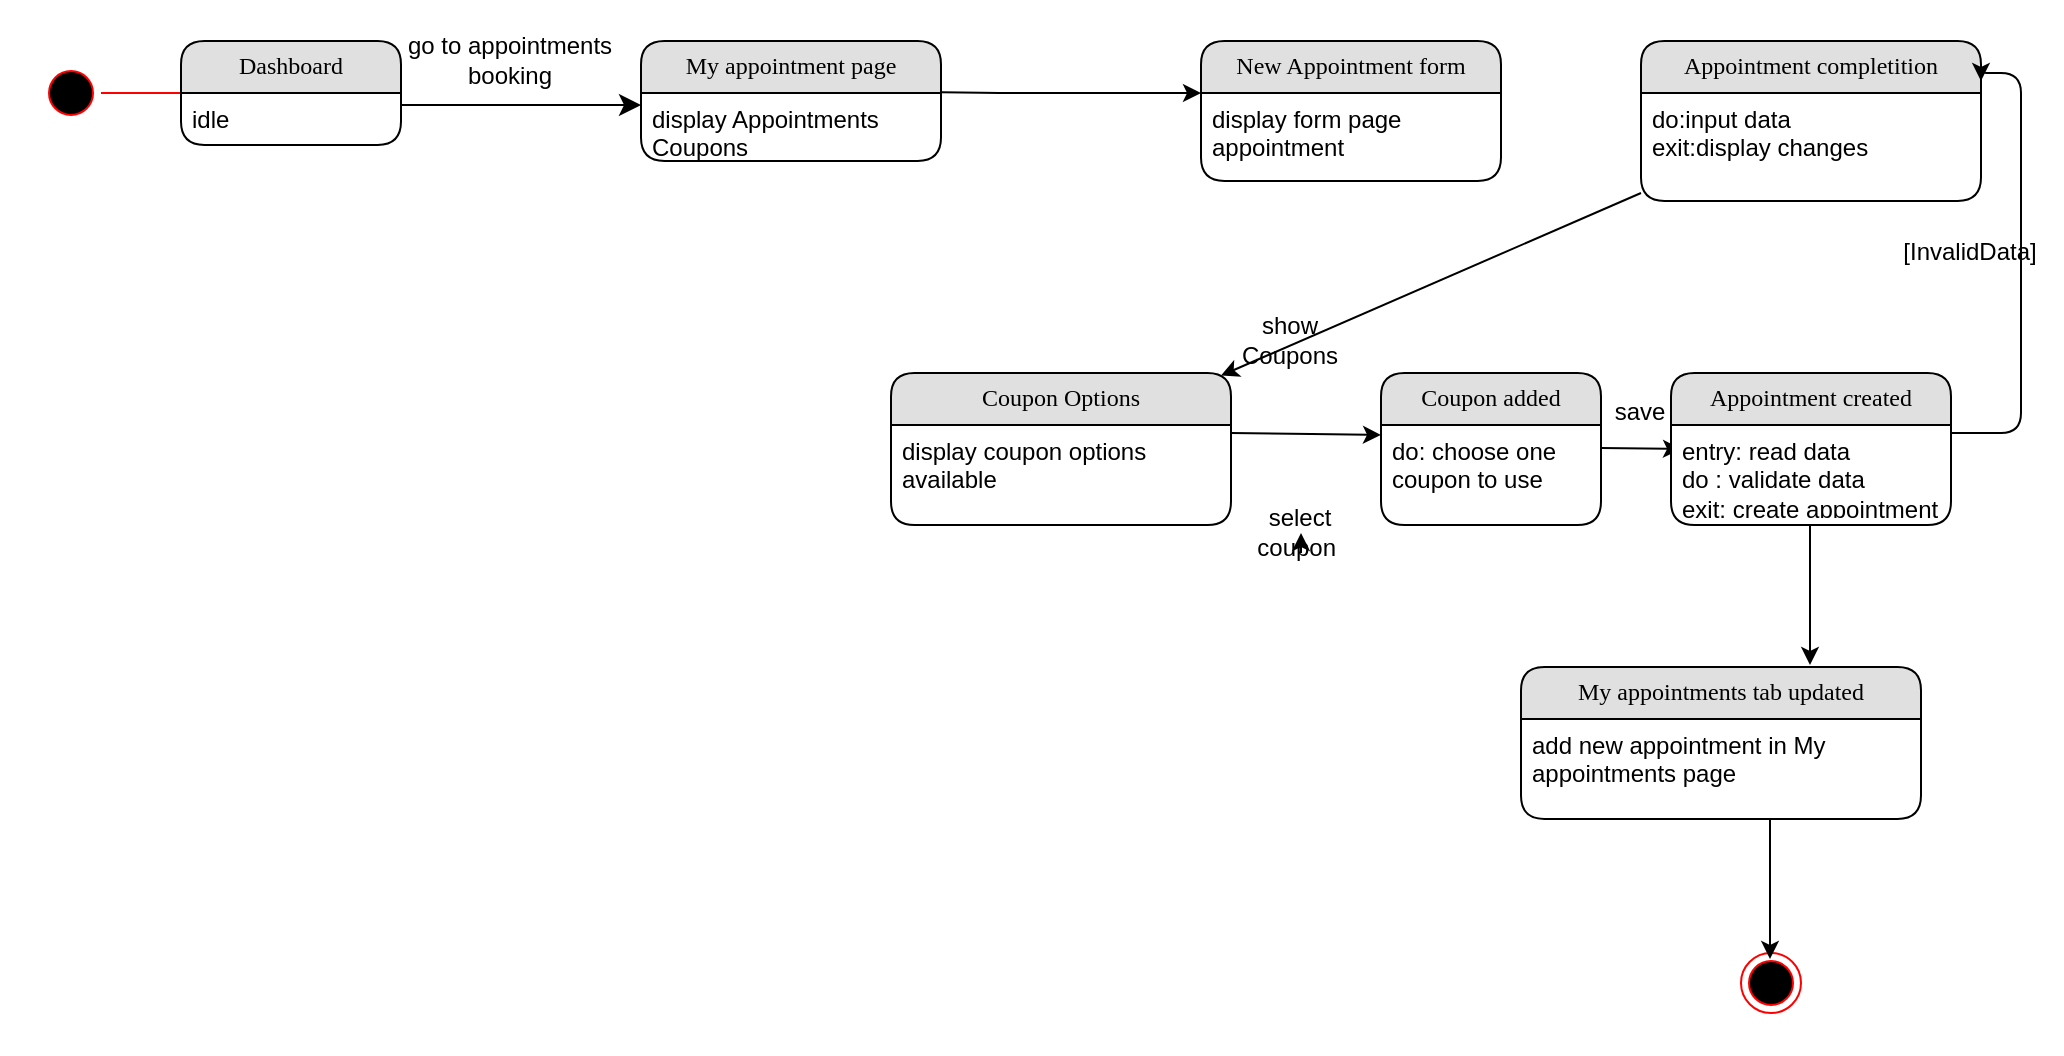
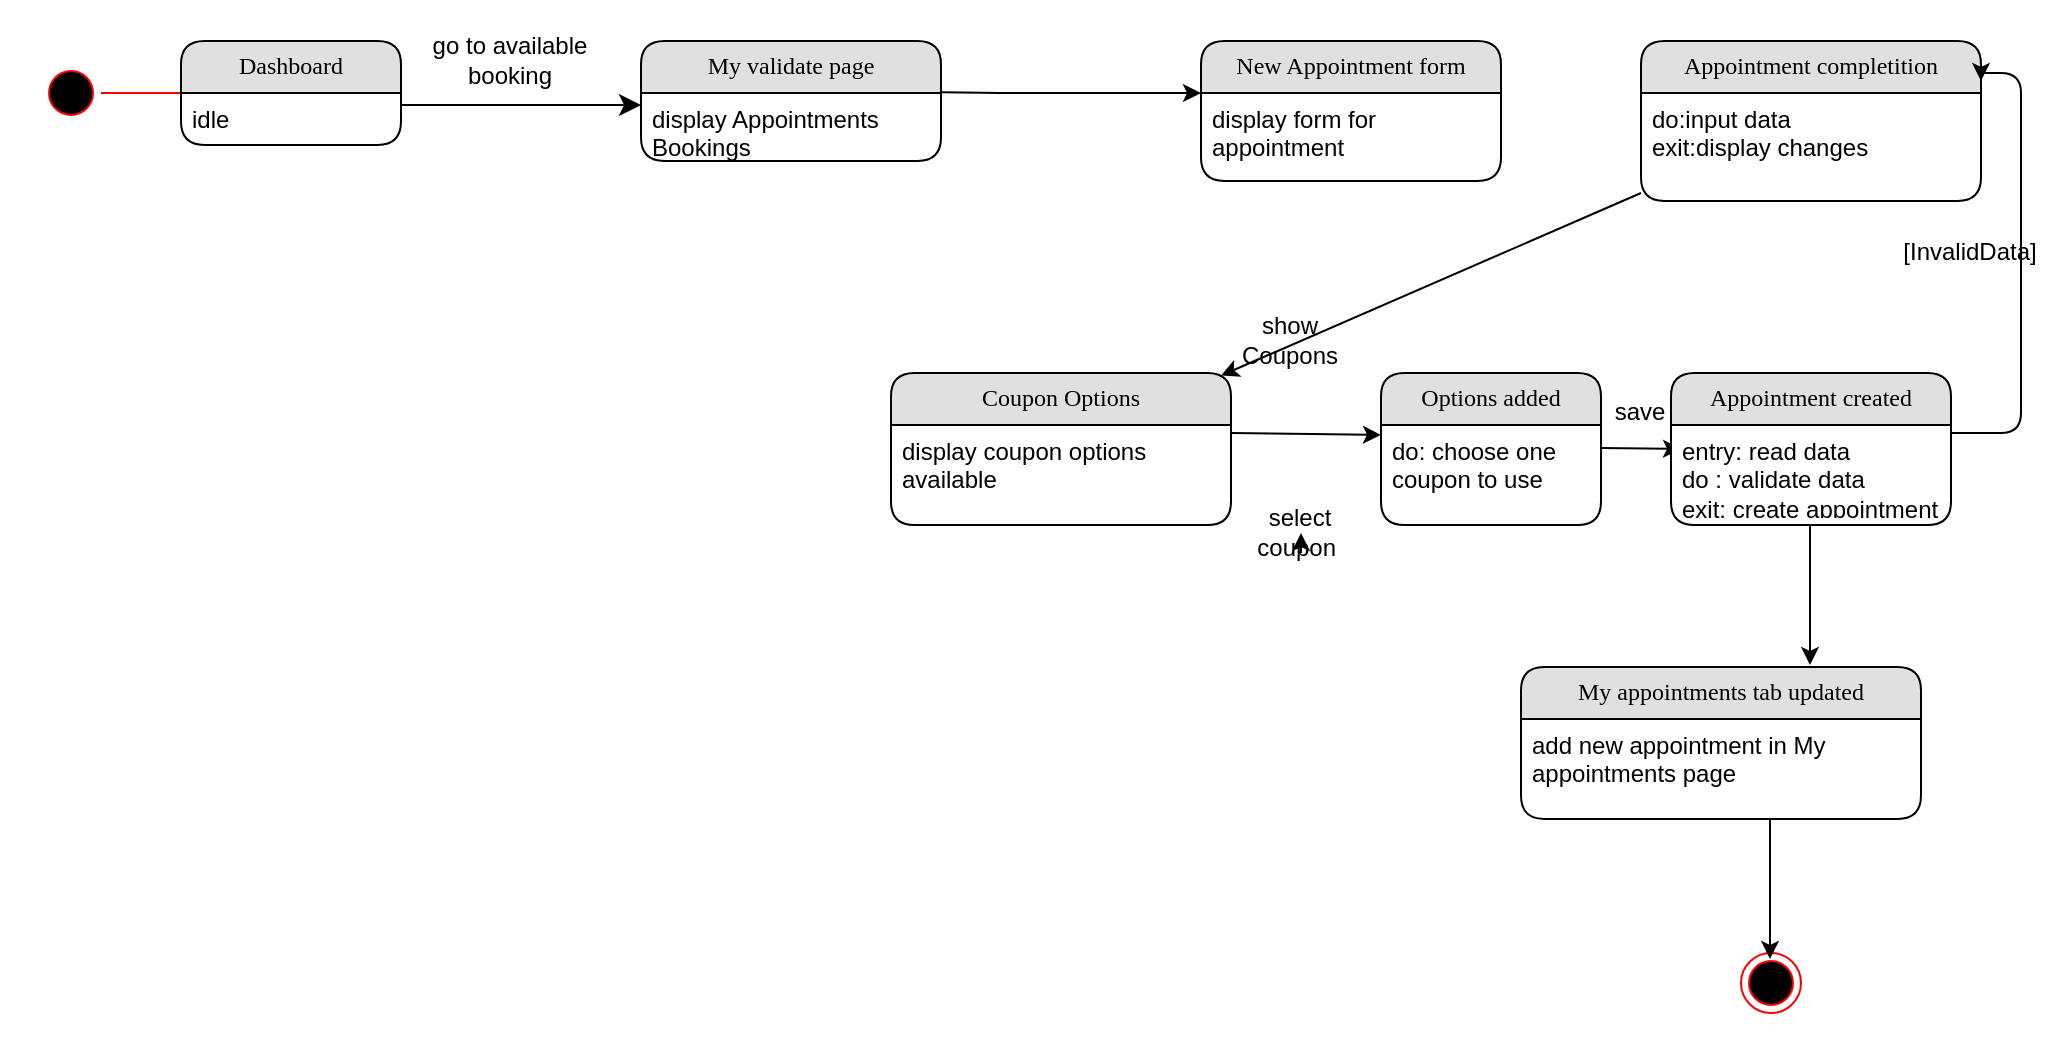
node "go to appointments booking": label "go to appointments booking" -> "go to available booking"
node "My appointment page": label "My appointment page" -> "My validate page"
node "display Appointments Coupons": label "display Appointments Coupons" -> "display Appointments Bookings"
node "display form page appointment": label "display form page appointment" -> "display form for appointment"
node "Coupon added": label "Coupon added" -> "Options added"
